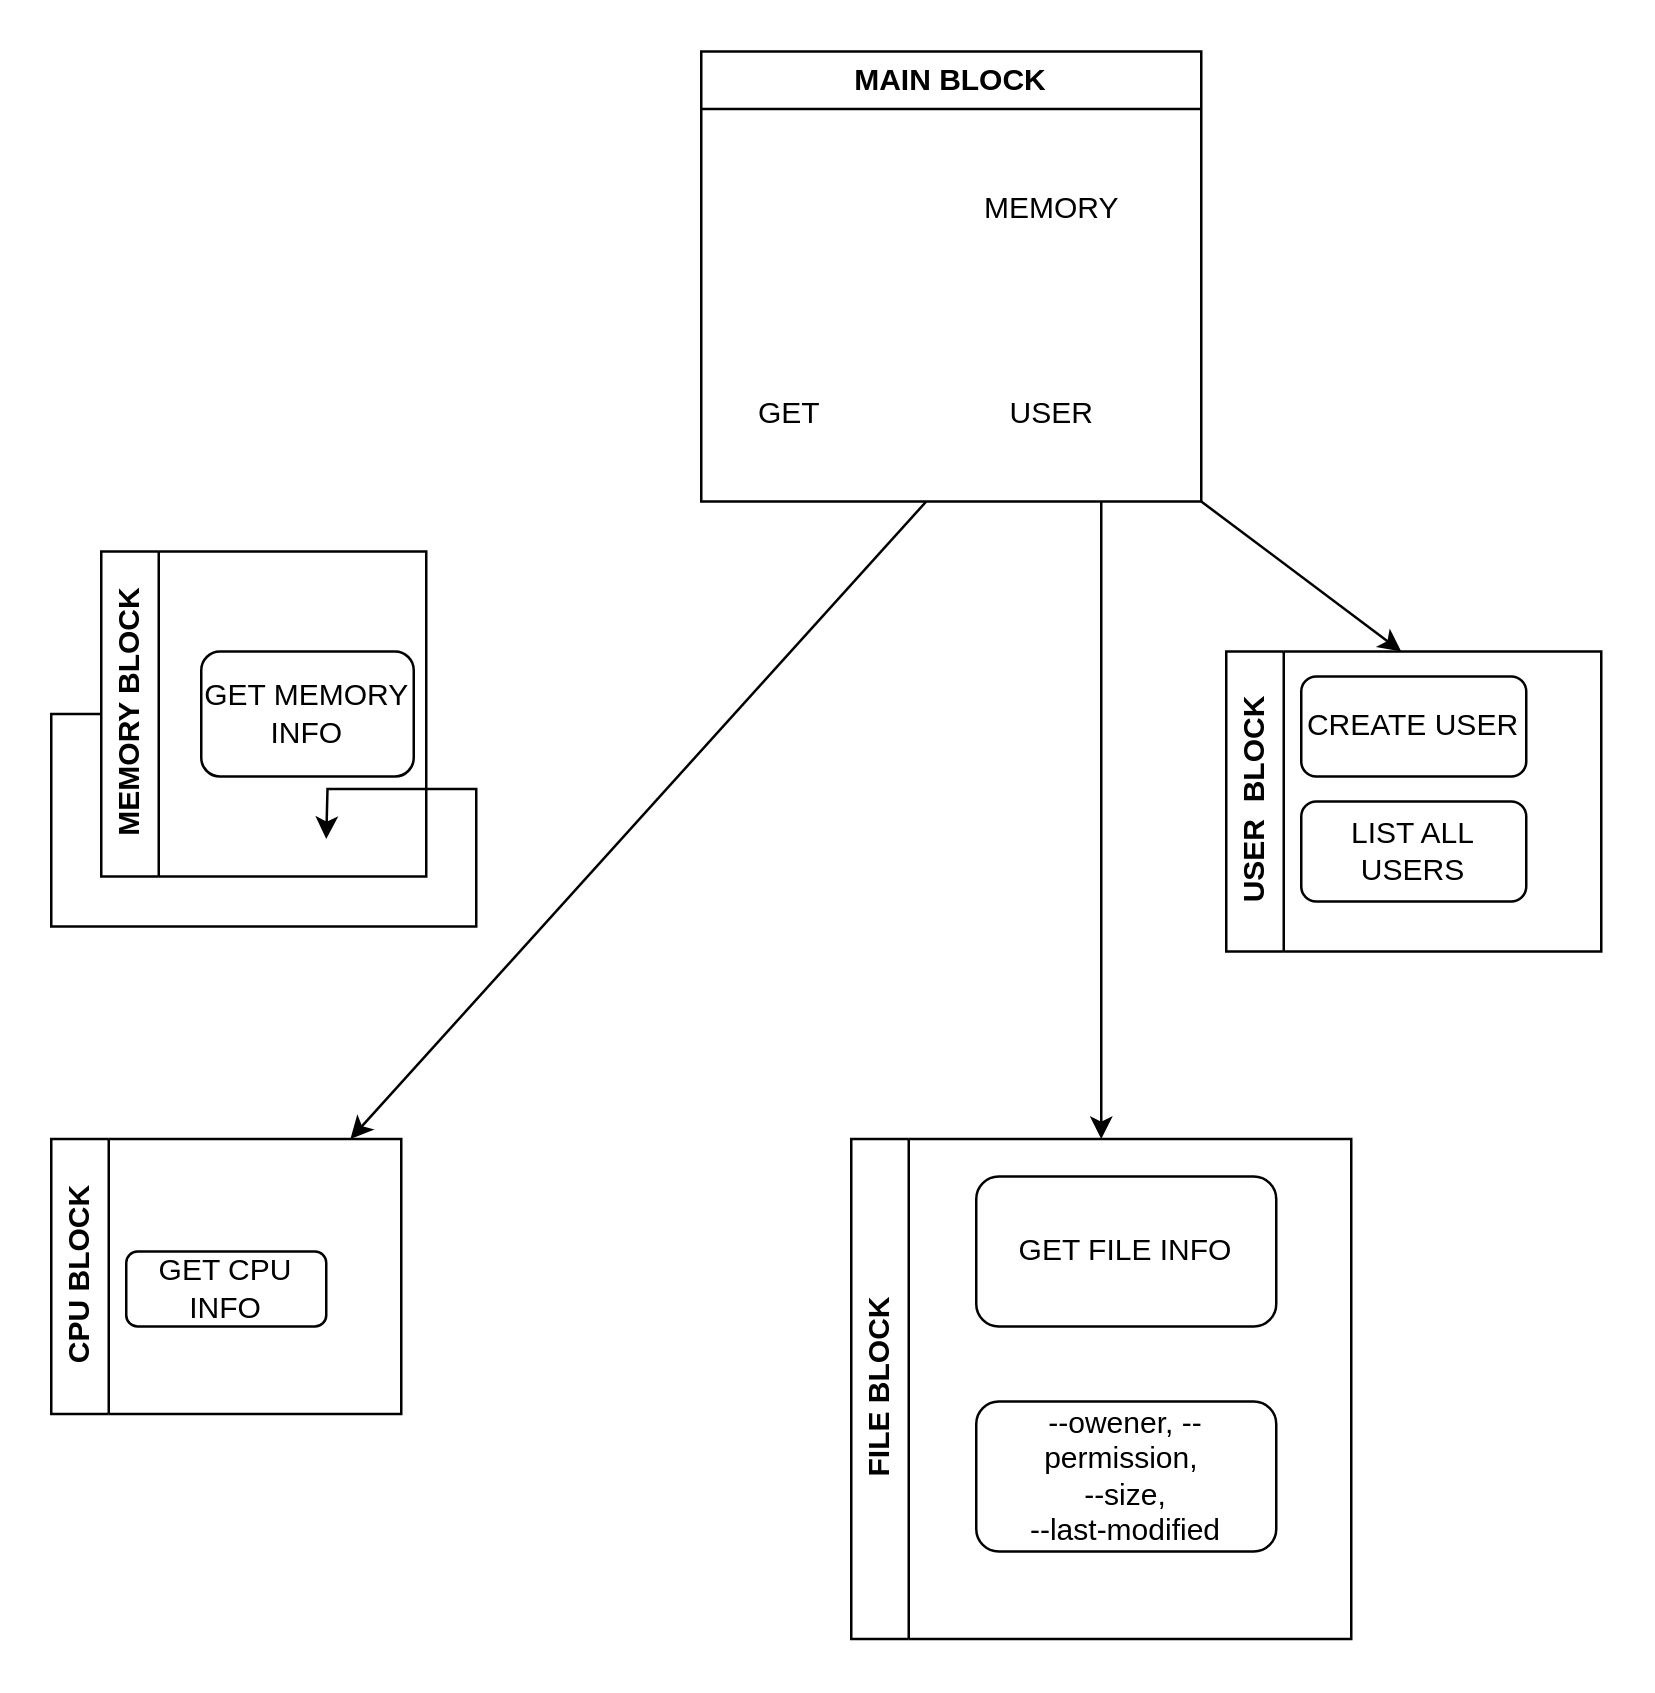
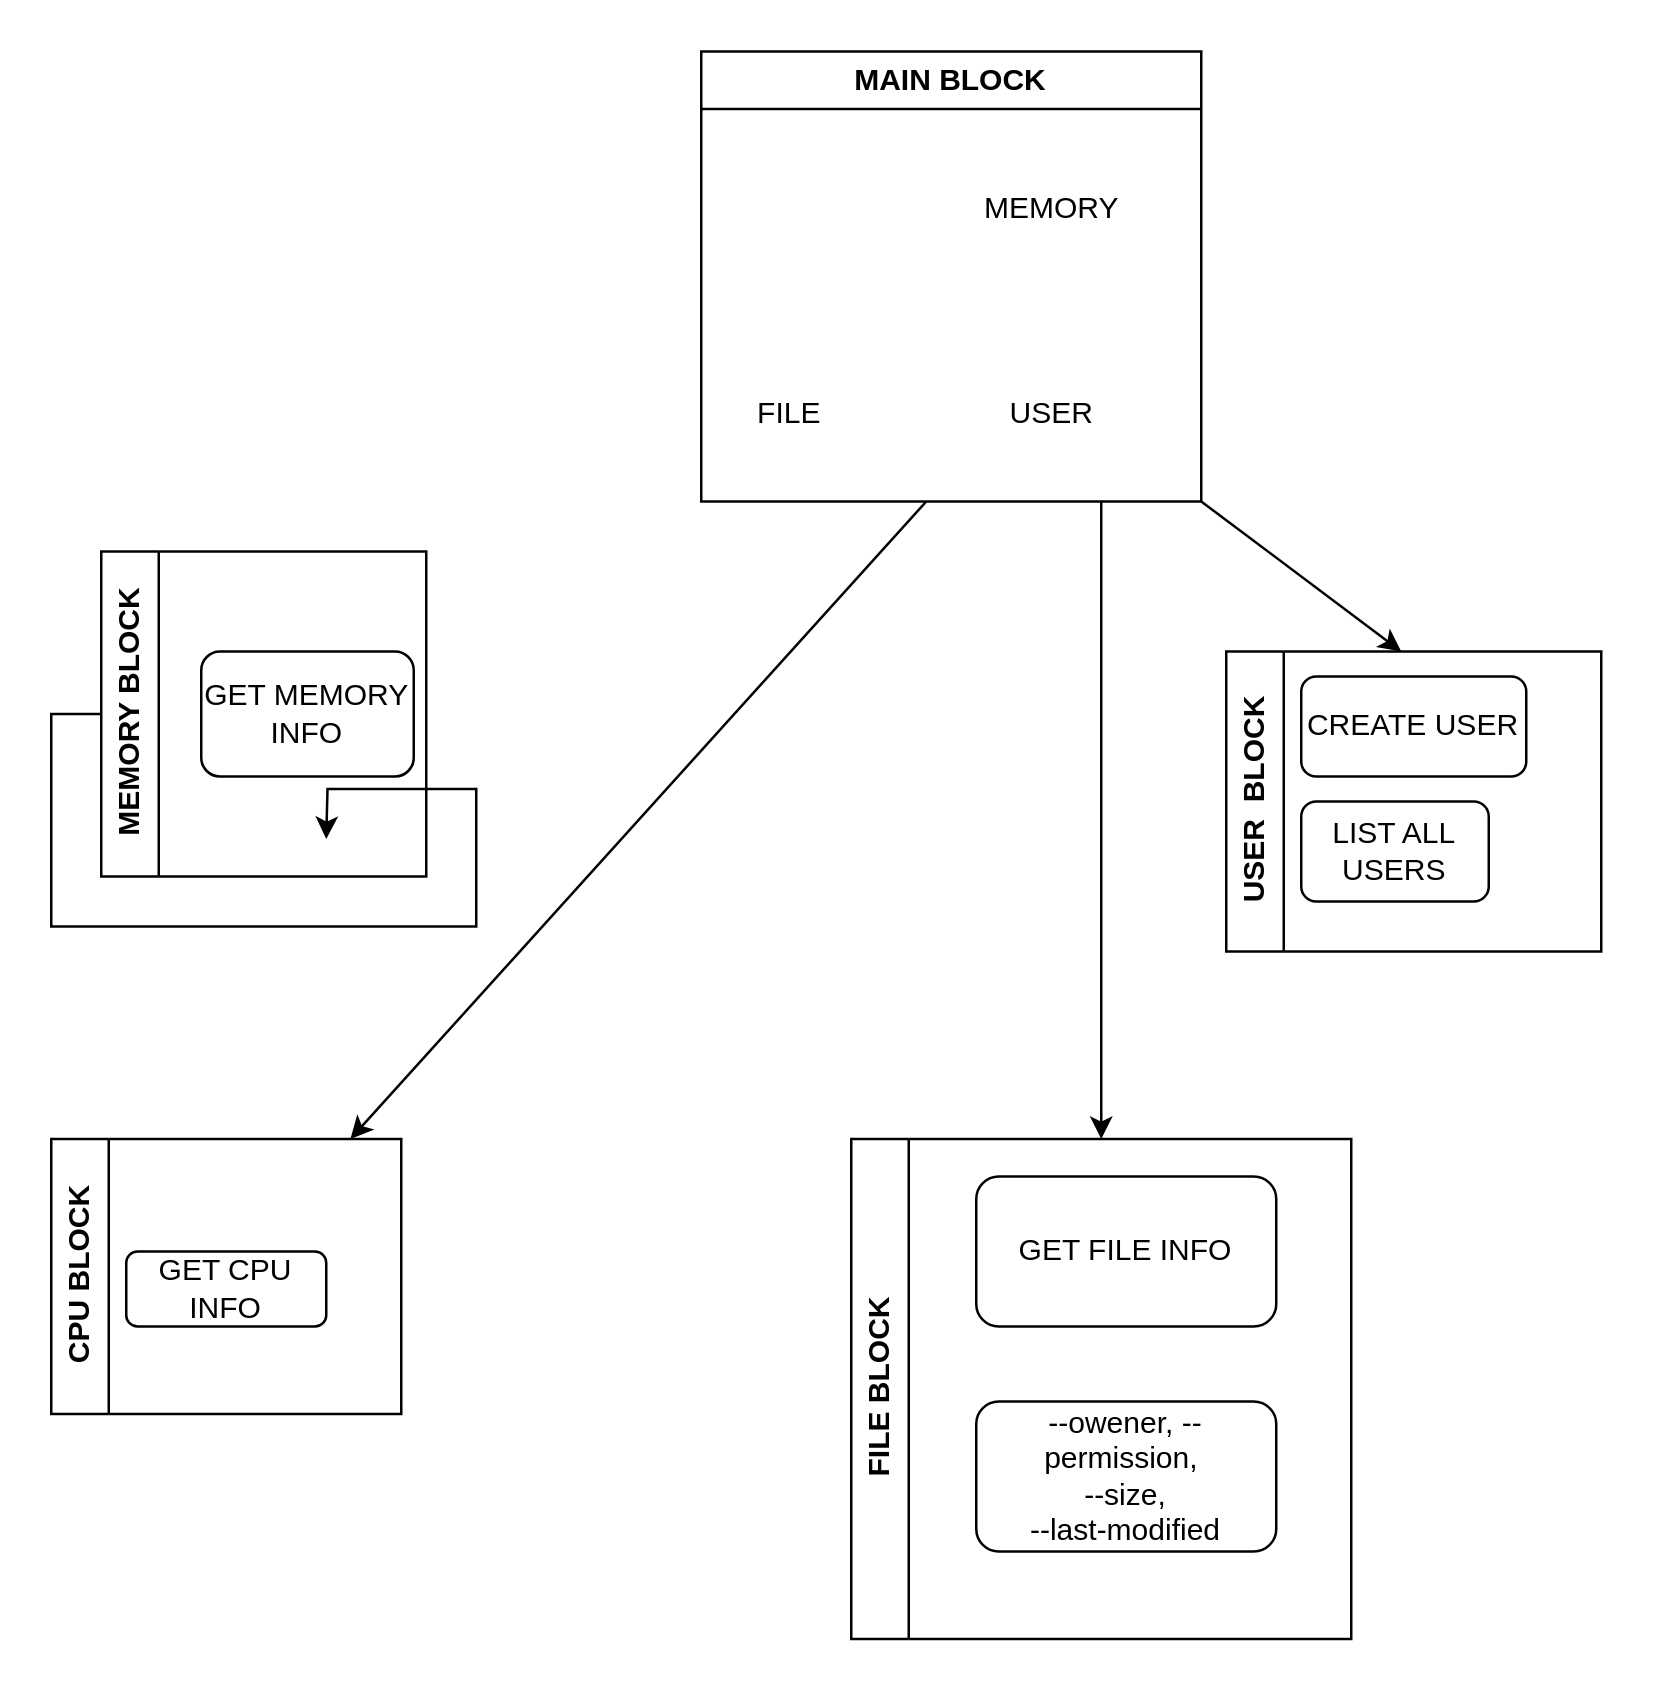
node "GET": label "GET" -> "FILE"
node "LIST ALL USERS": size 225x100 -> 188x100
